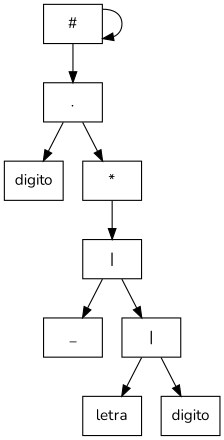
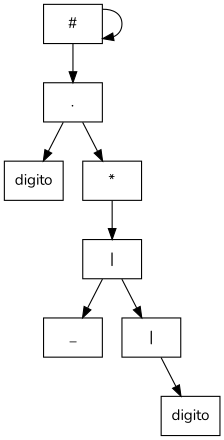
node "letra": removed
